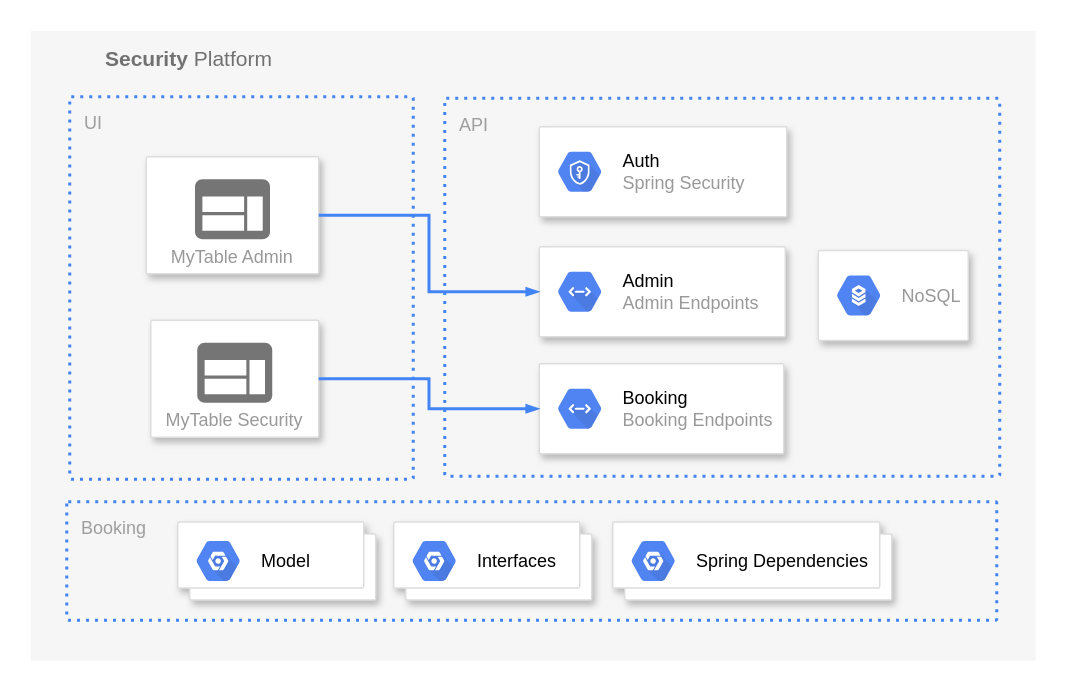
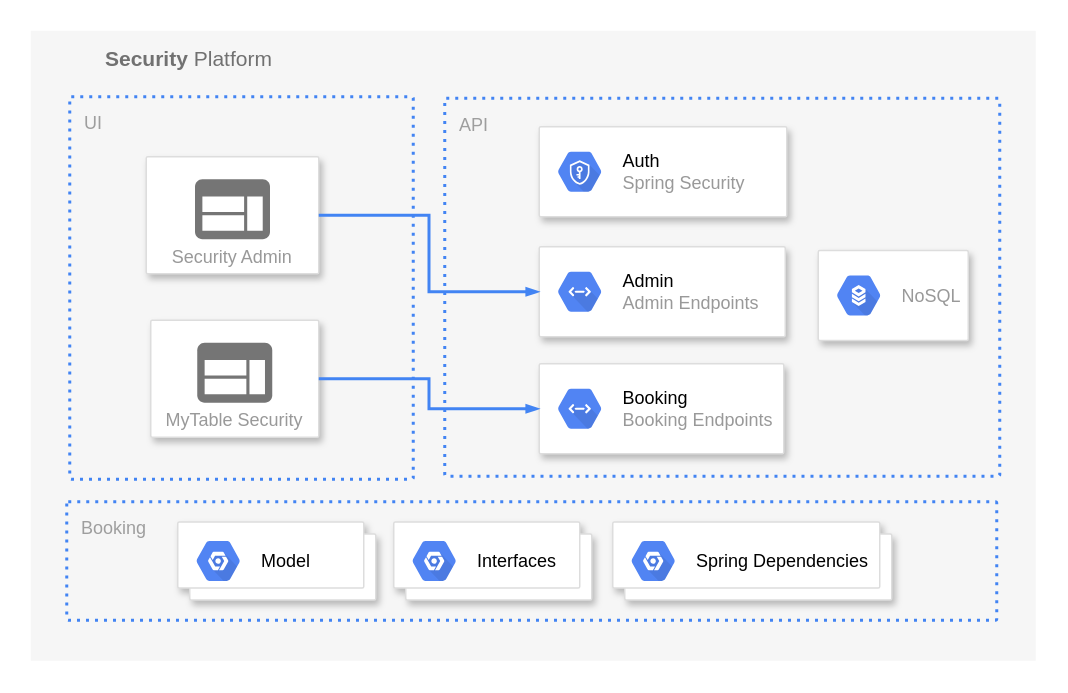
node "MyTable Admin": label "MyTable Admin" -> "Security Admin"
